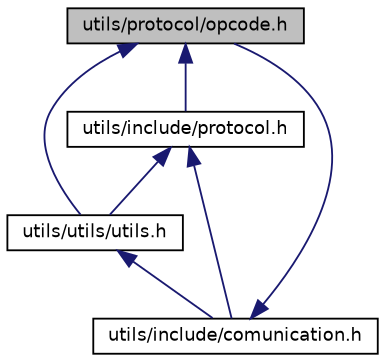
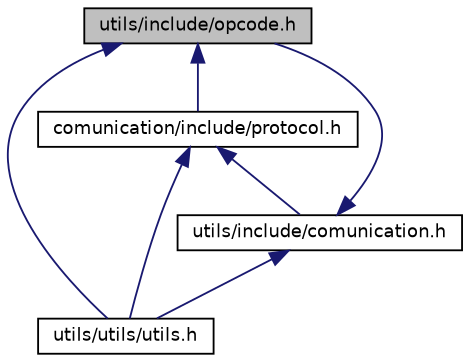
node "utils/protocol/opcode.h": label "utils/protocol/opcode.h" -> "utils/include/opcode.h"
node "utils/include/protocol.h": label "utils/include/protocol.h" -> "comunication/include/protocol.h"
edge "utils/include/comunication.h" -> "utils/utils/utils.h": reversed
